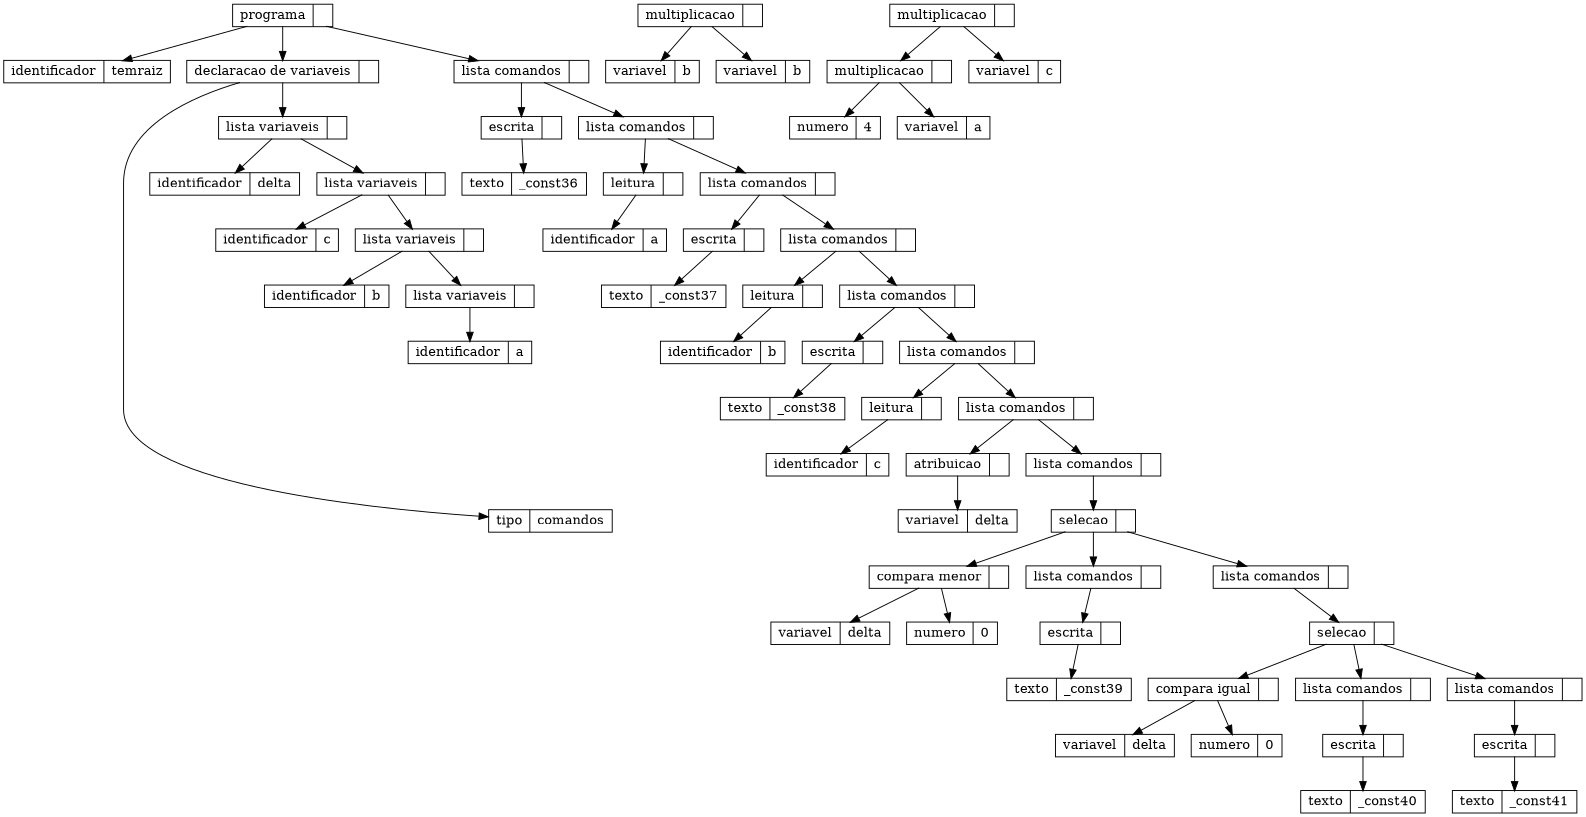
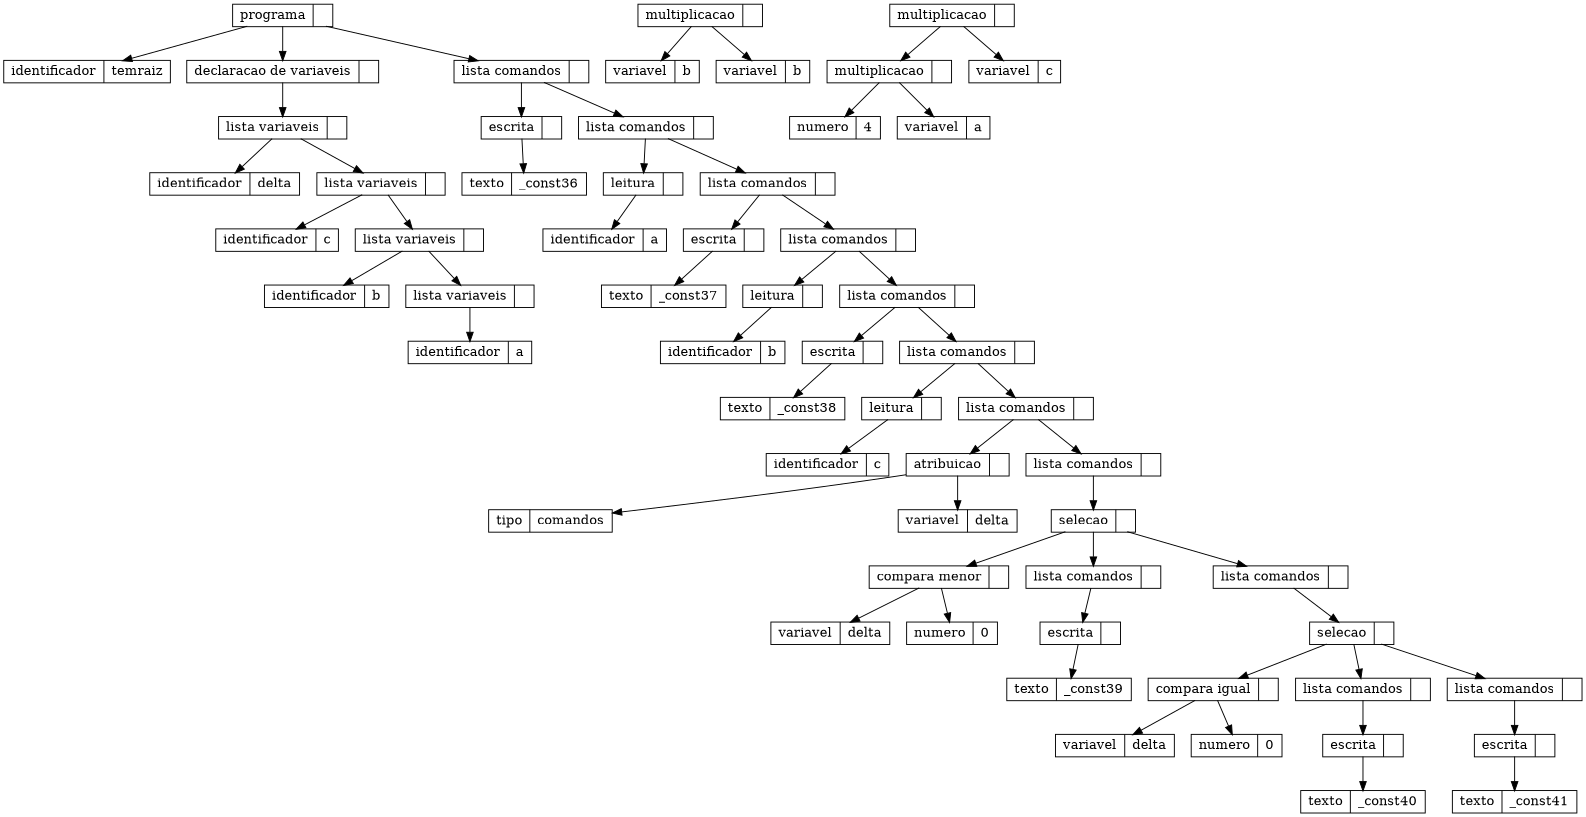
edge "declaracao de variaveis" -> "tipo": now "atribuicao" -> "tipo"
